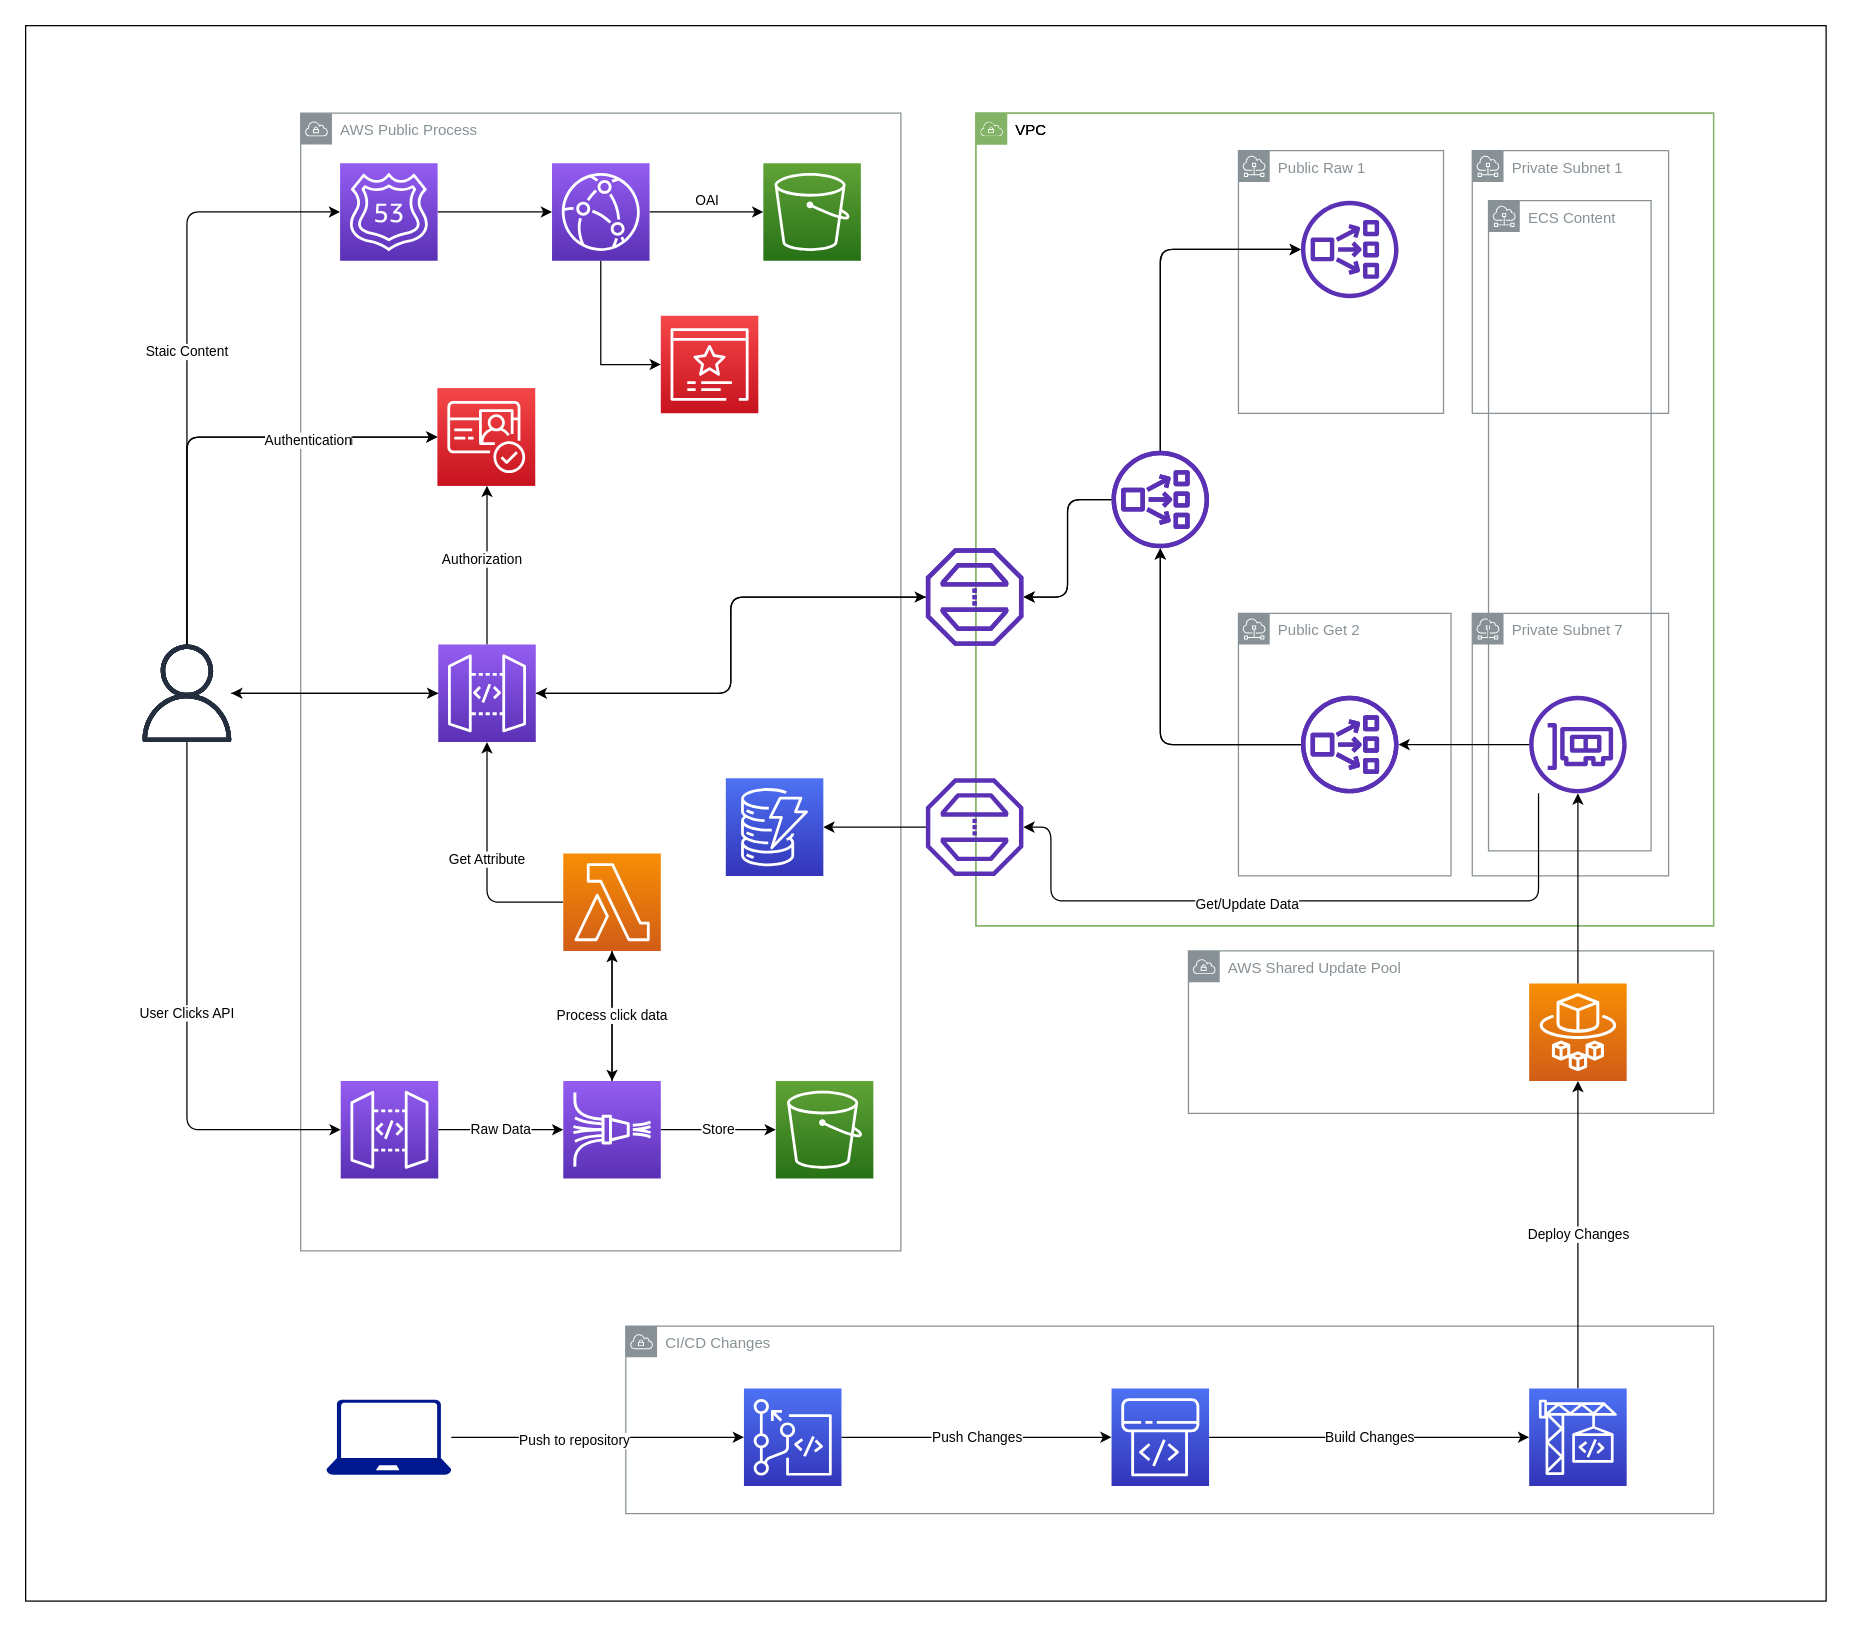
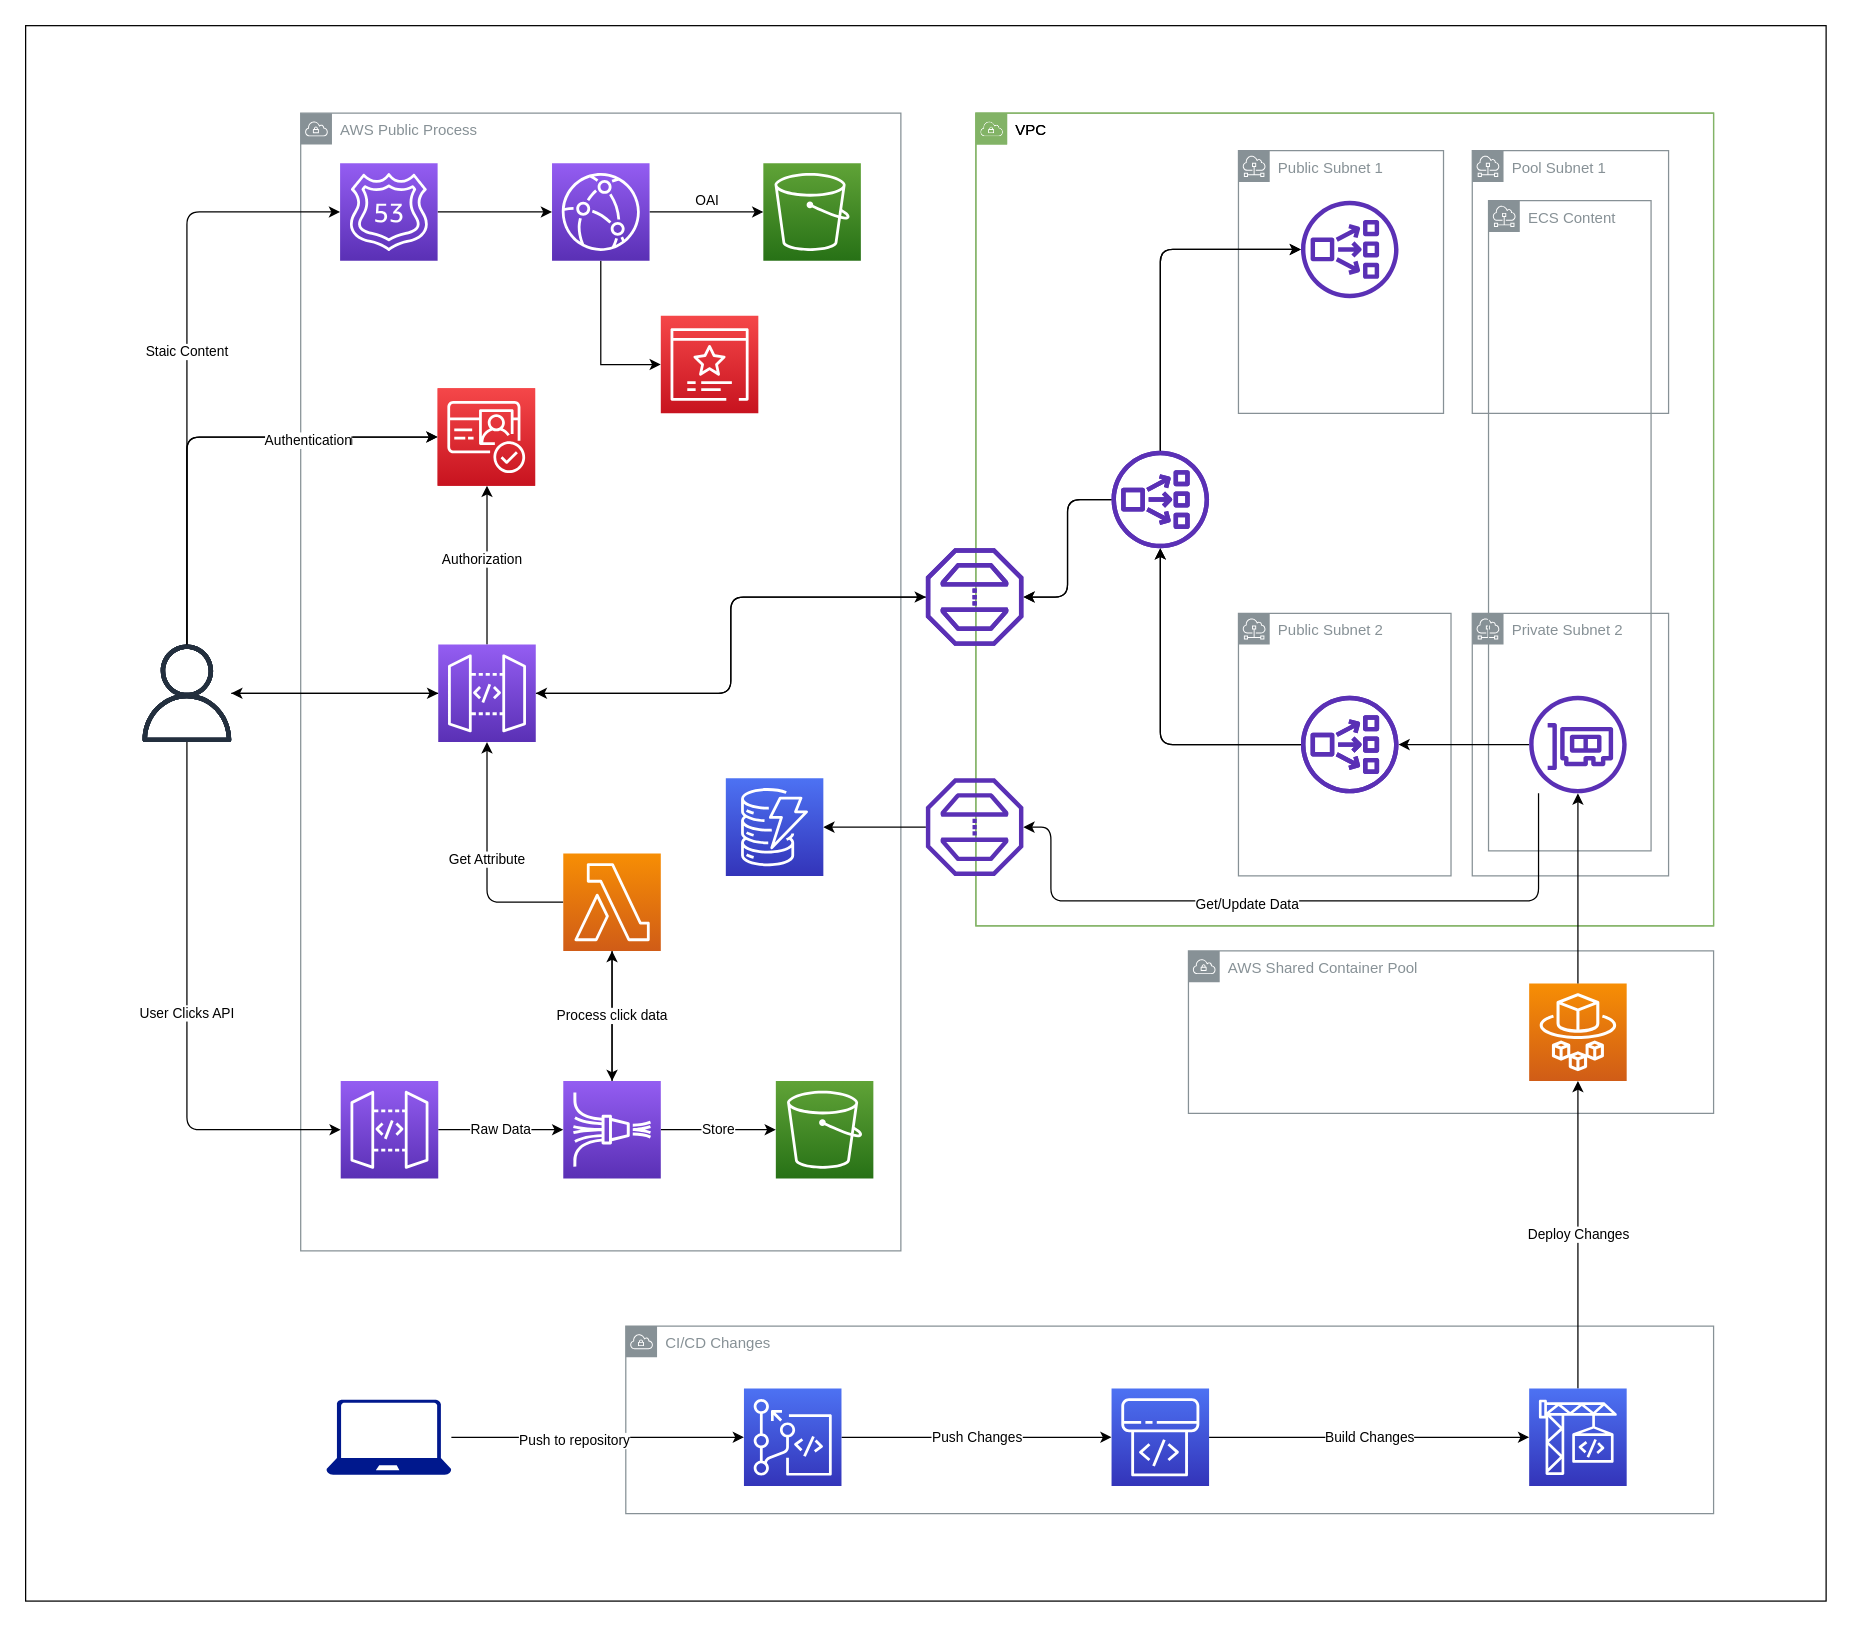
node "Public Raw 1": label "Public Raw 1" -> "Public Subnet 1"
node "Private Subnet 1": label "Private Subnet 1" -> "Pool Subnet 1"
node "Public Get 2": label "Public Get 2" -> "Public Subnet 2"
node "Private Subnet 7": label "Private Subnet 7" -> "Private Subnet 2"
node "AWS Shared Update Pool": label "AWS Shared Update Pool" -> "AWS Shared Container Pool"
